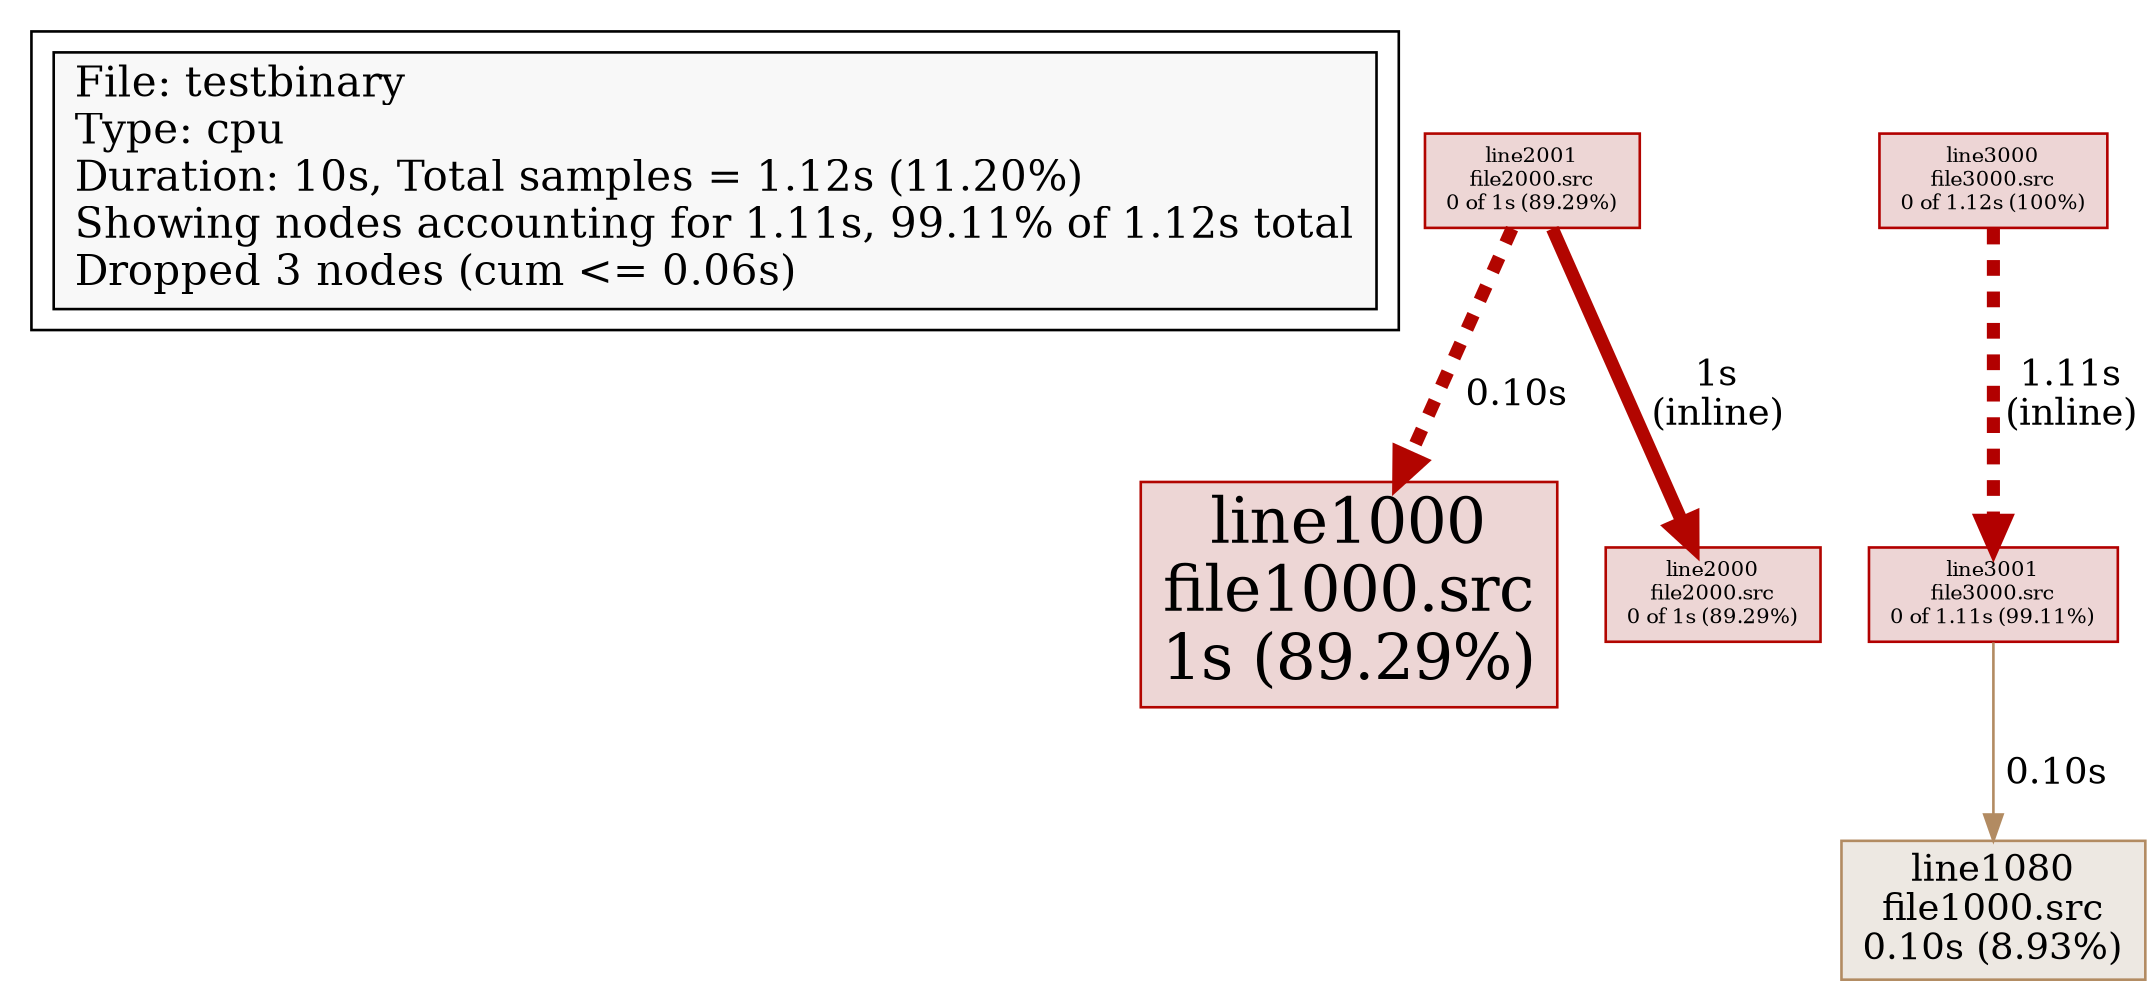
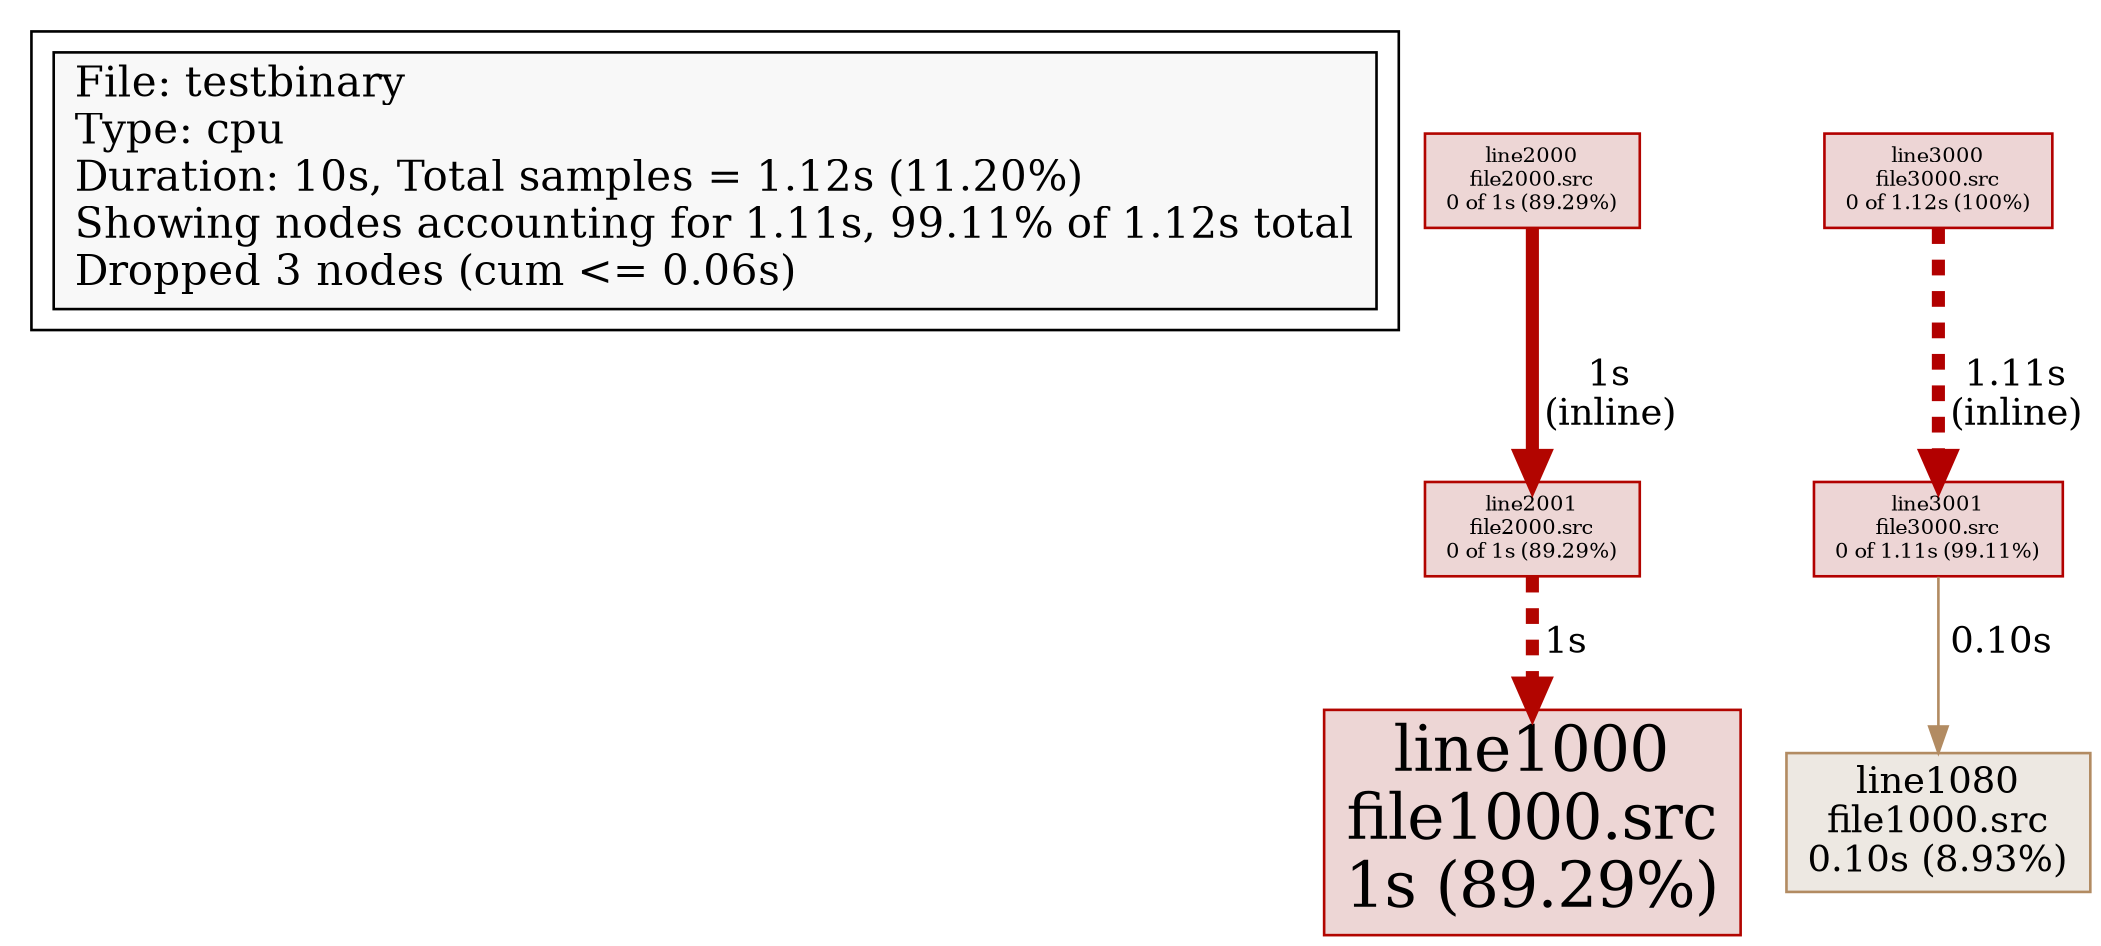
edge "line2001 file2000.src 0 of 1s (89.29%)" -> "line2000 file2000.src 0 of 1s (89.29%)": reversed
edge "line2001 file2000.src 0 of 1s (89.29%)" -> "line1000 file1000.src 1s (89.29%)": label " 0.10s" -> " 1s"
